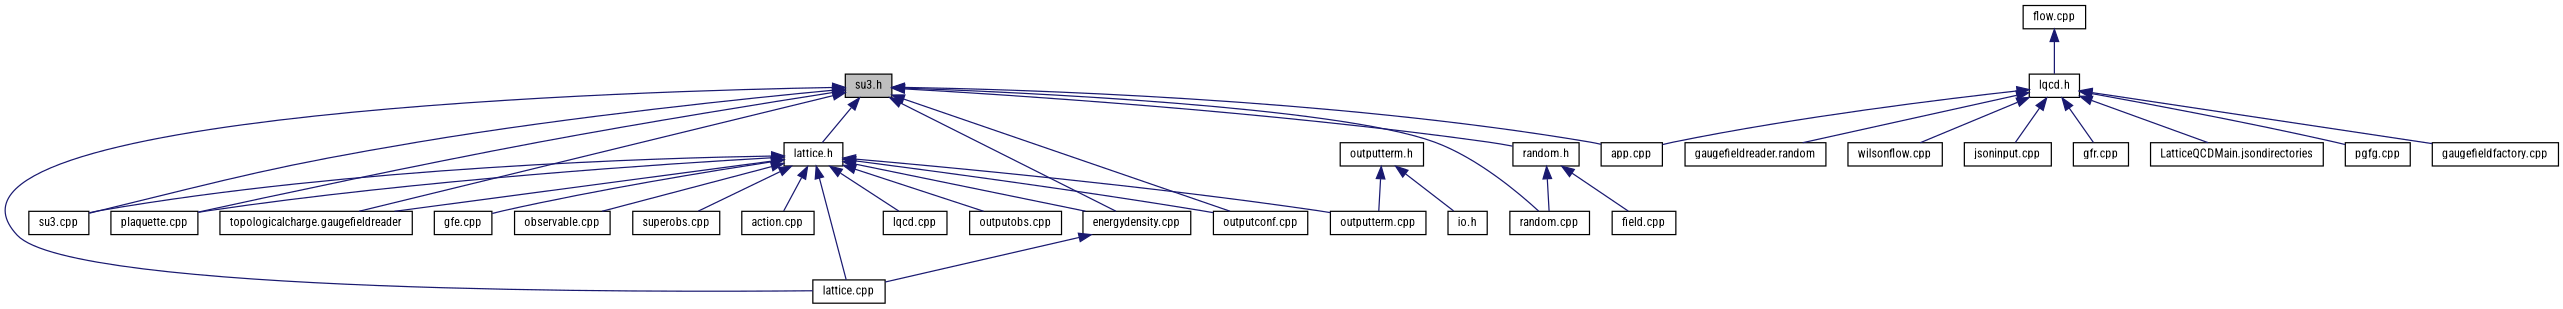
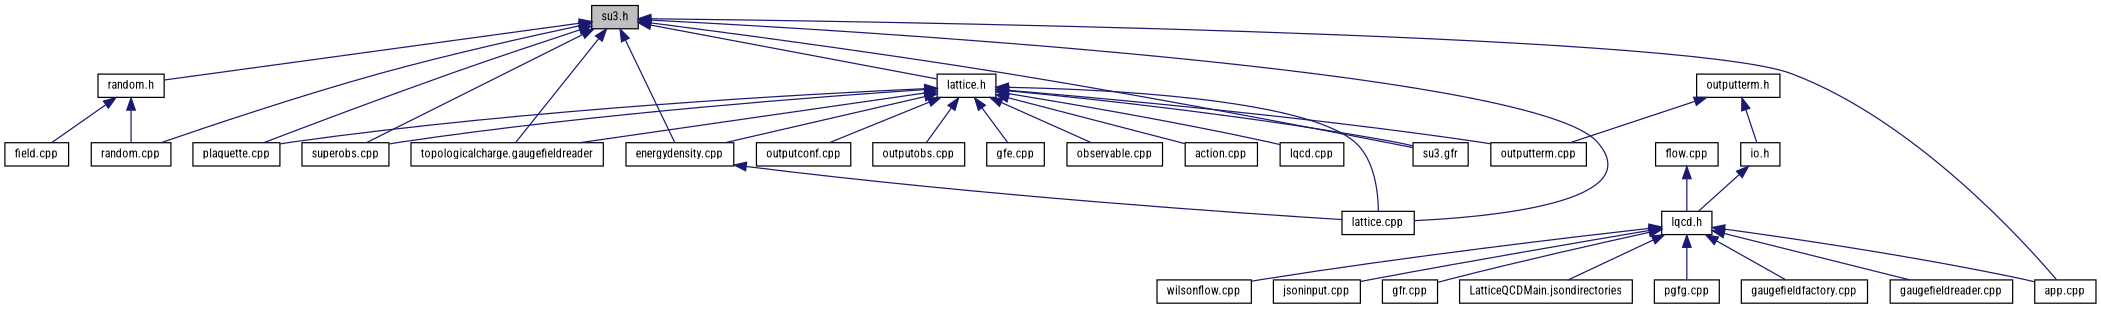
node "gaugefieldreader.random": label "gaugefieldreader.random" -> "gaugefieldreader.cpp"
edge "outputconf.cpp" -> "su3.h": now "superobs.cpp" -> "su3.h"
edge "lqcd.h" -> "io.h": added
node "su3.cpp": label "su3.cpp" -> "su3.gfr"
